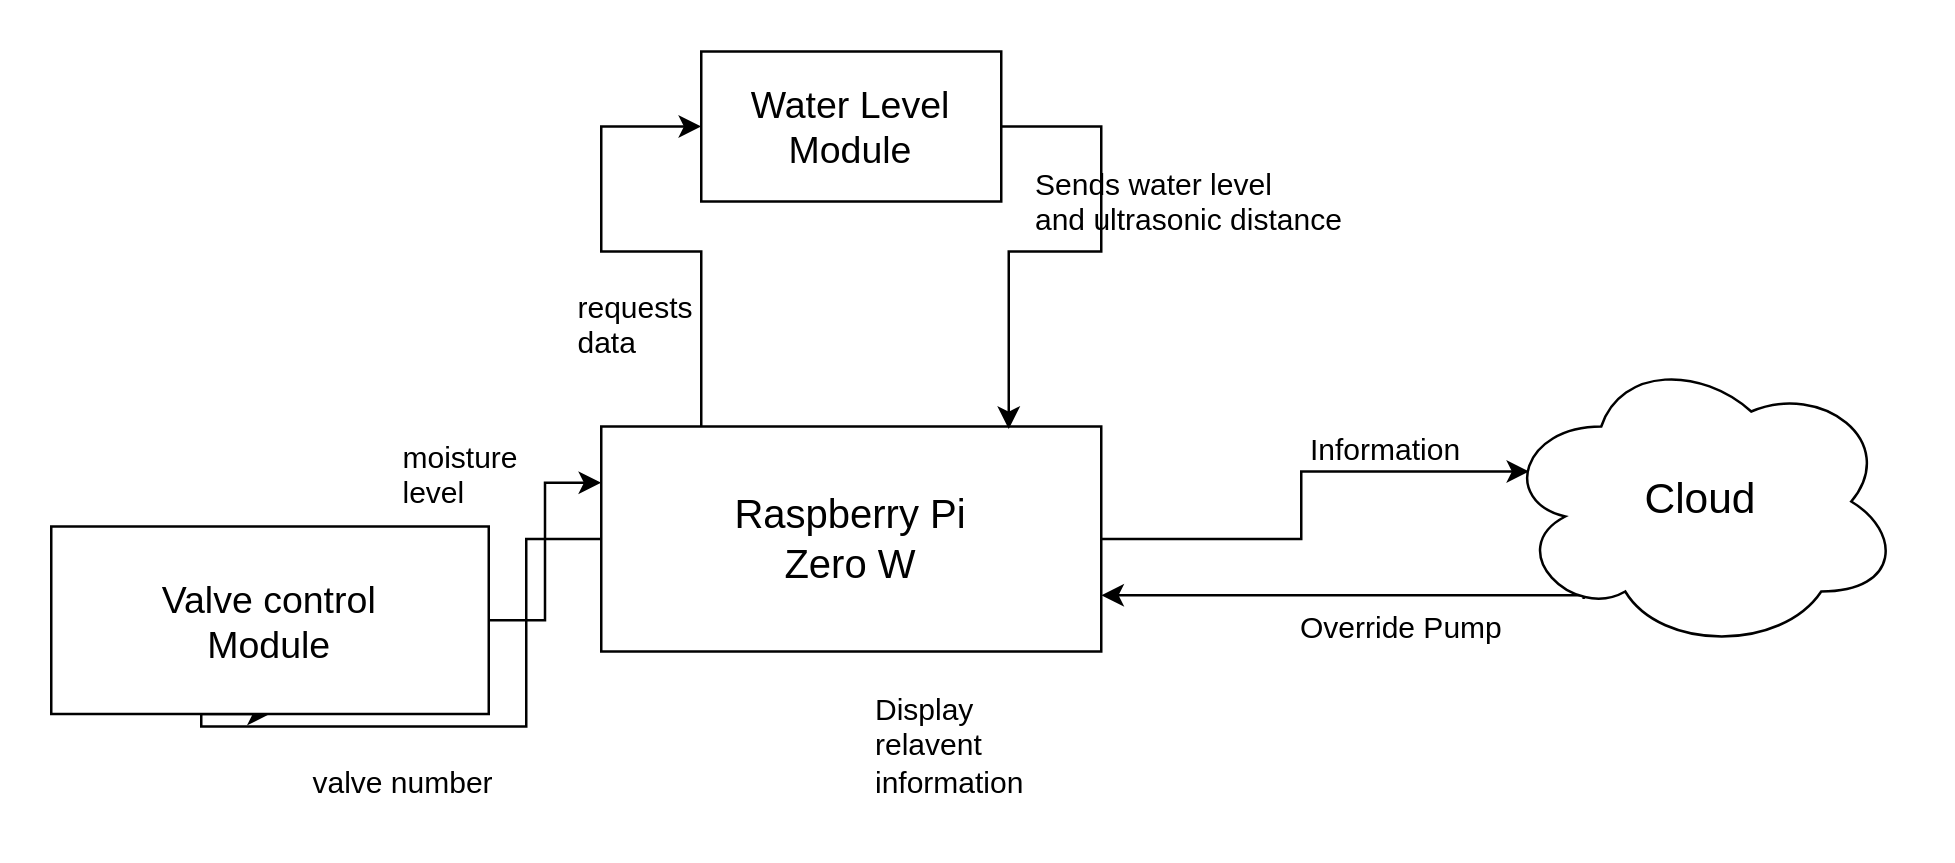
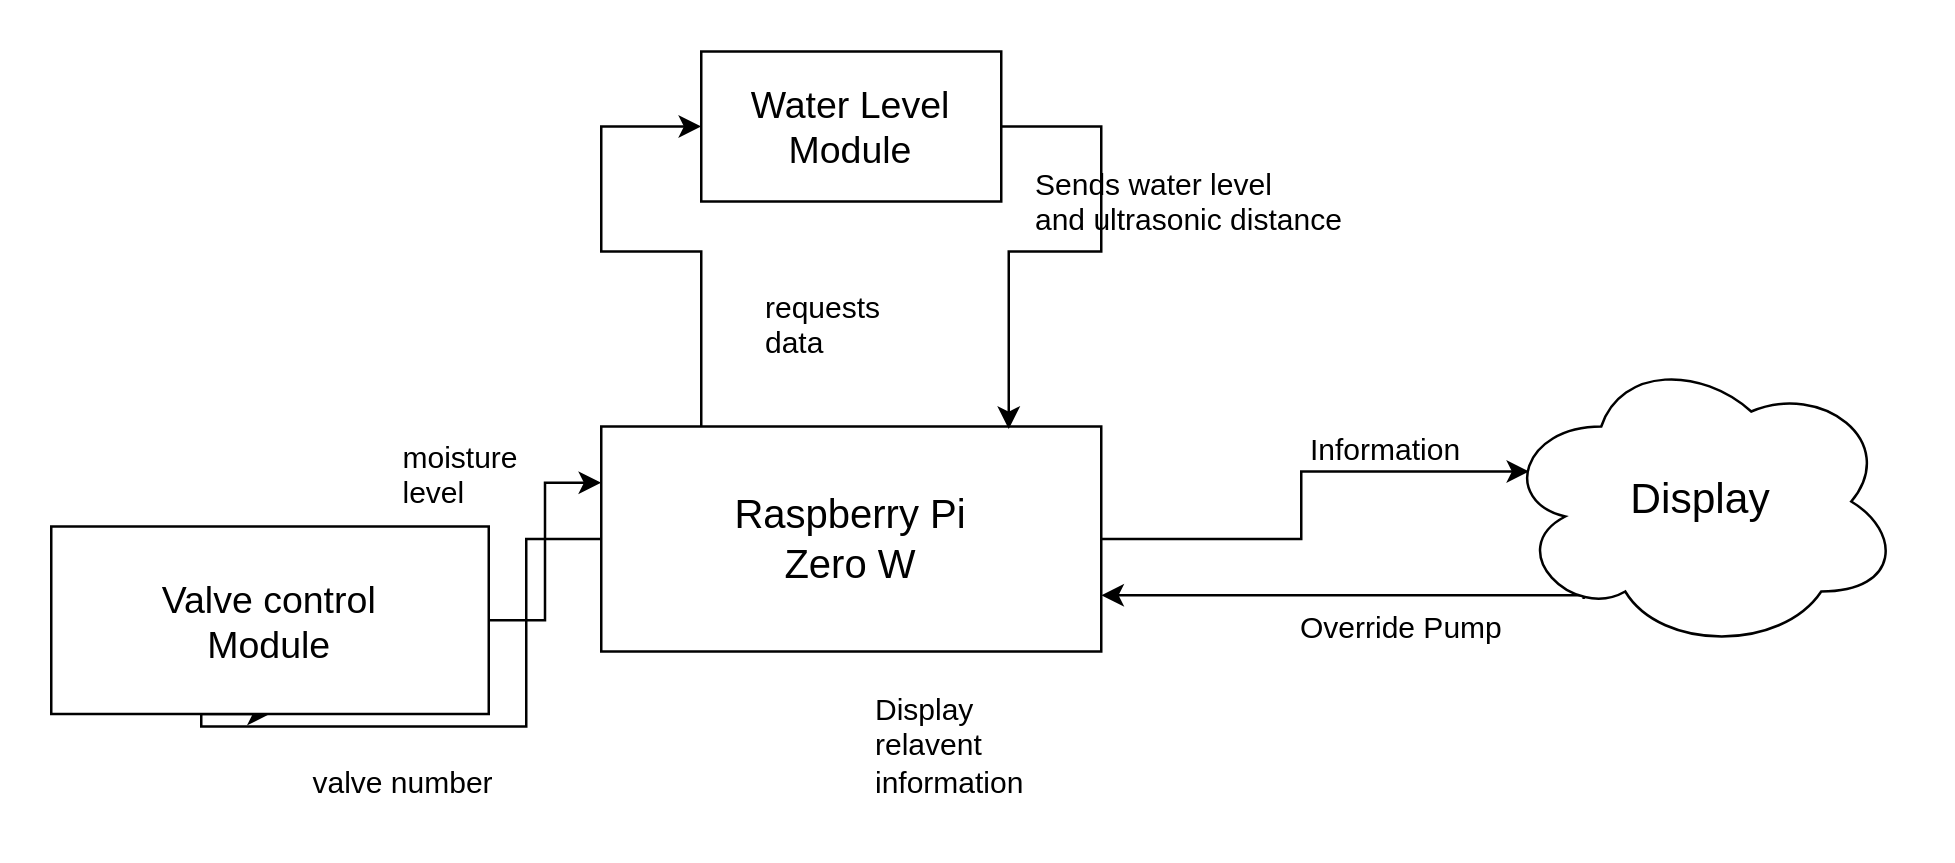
node "requests data": moved (649, 321) -> (836, 321)
node "Cloud": label "Cloud" -> "Display"
